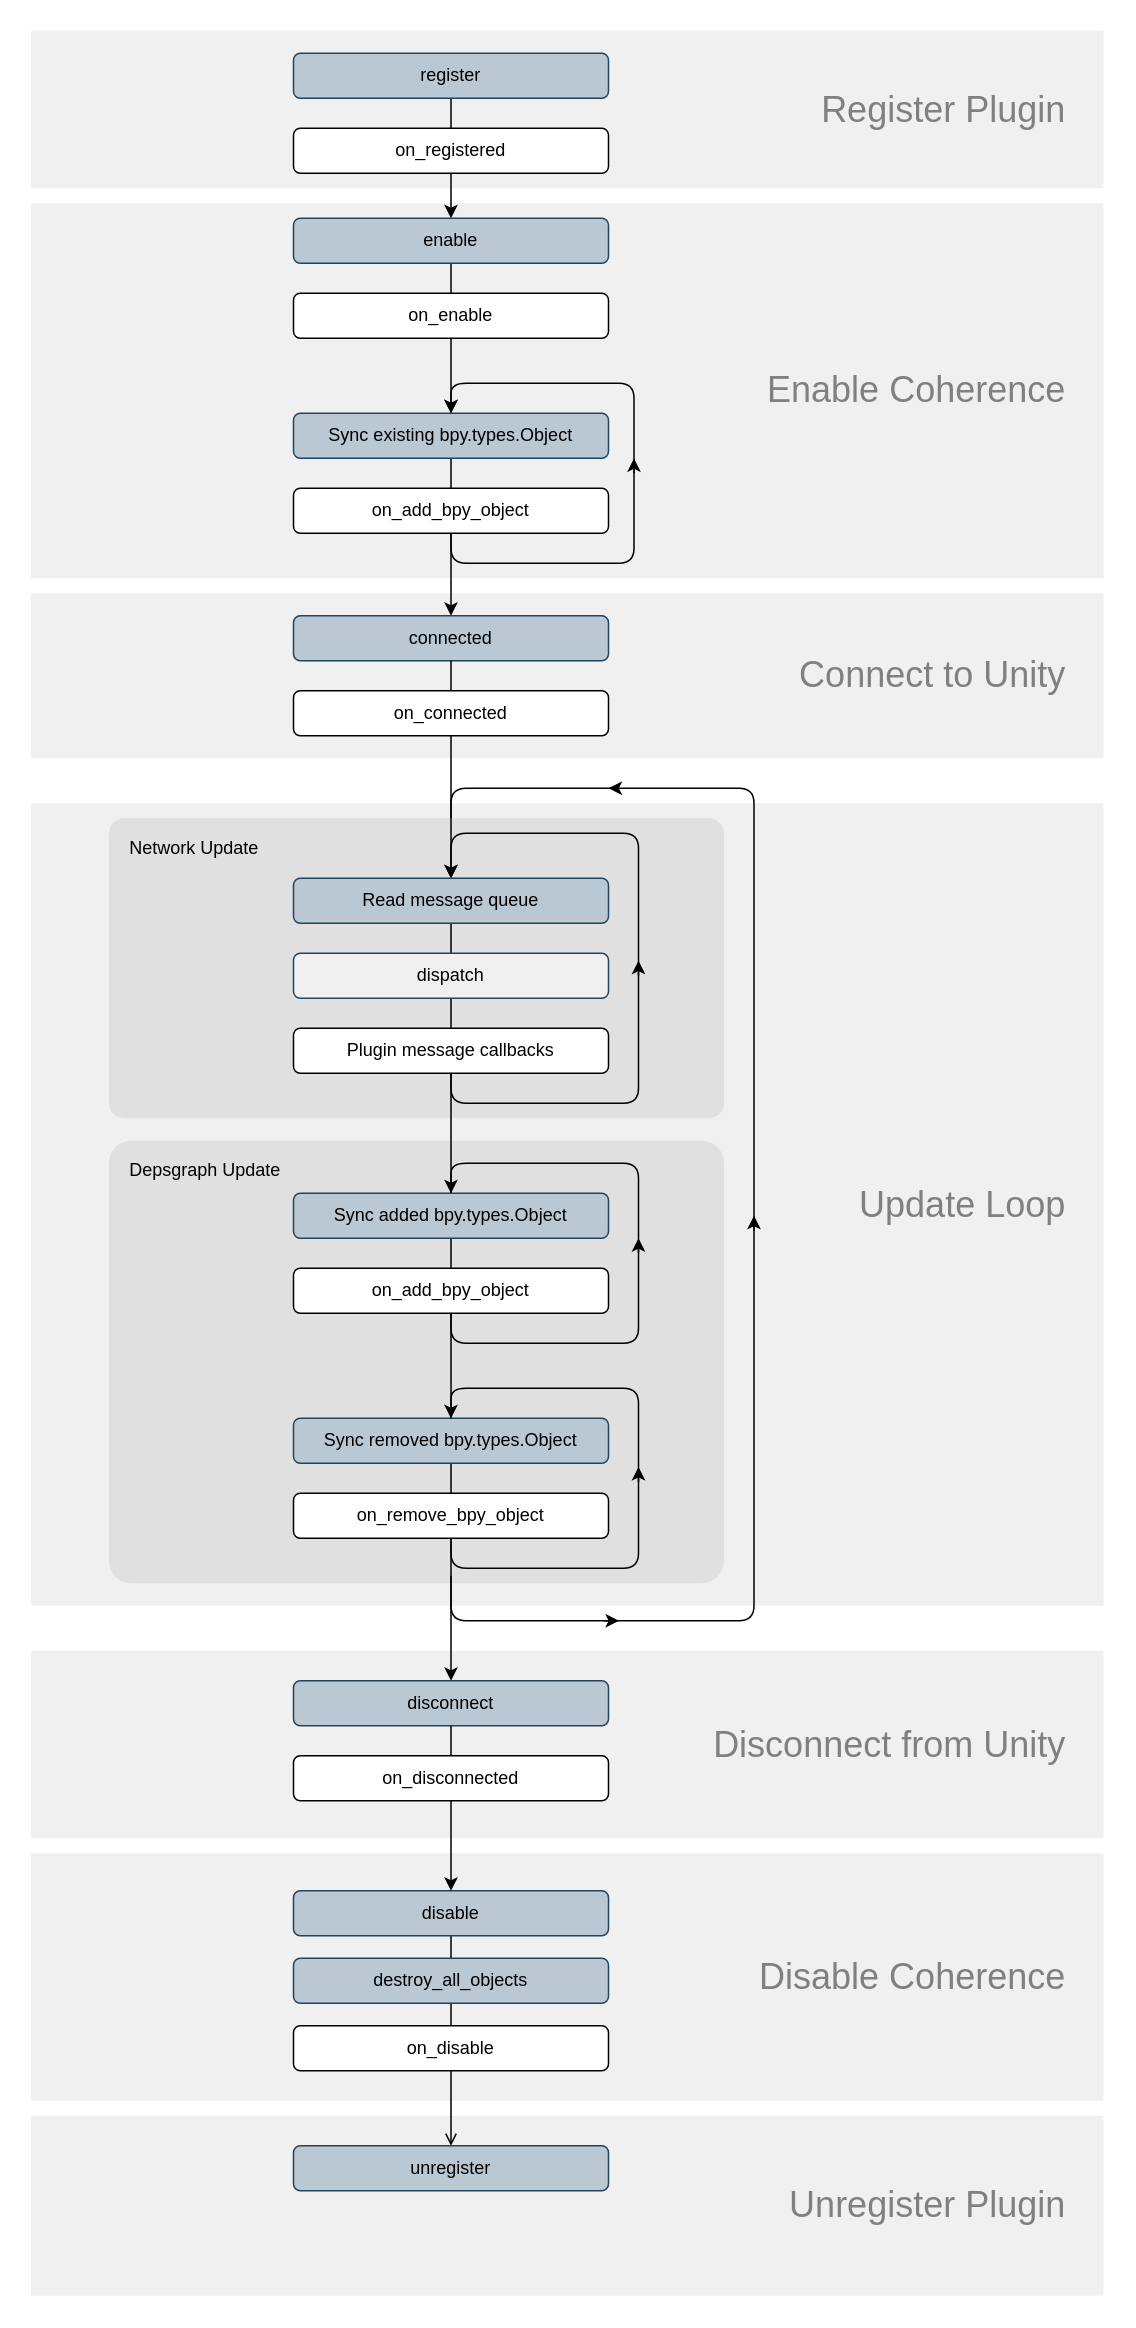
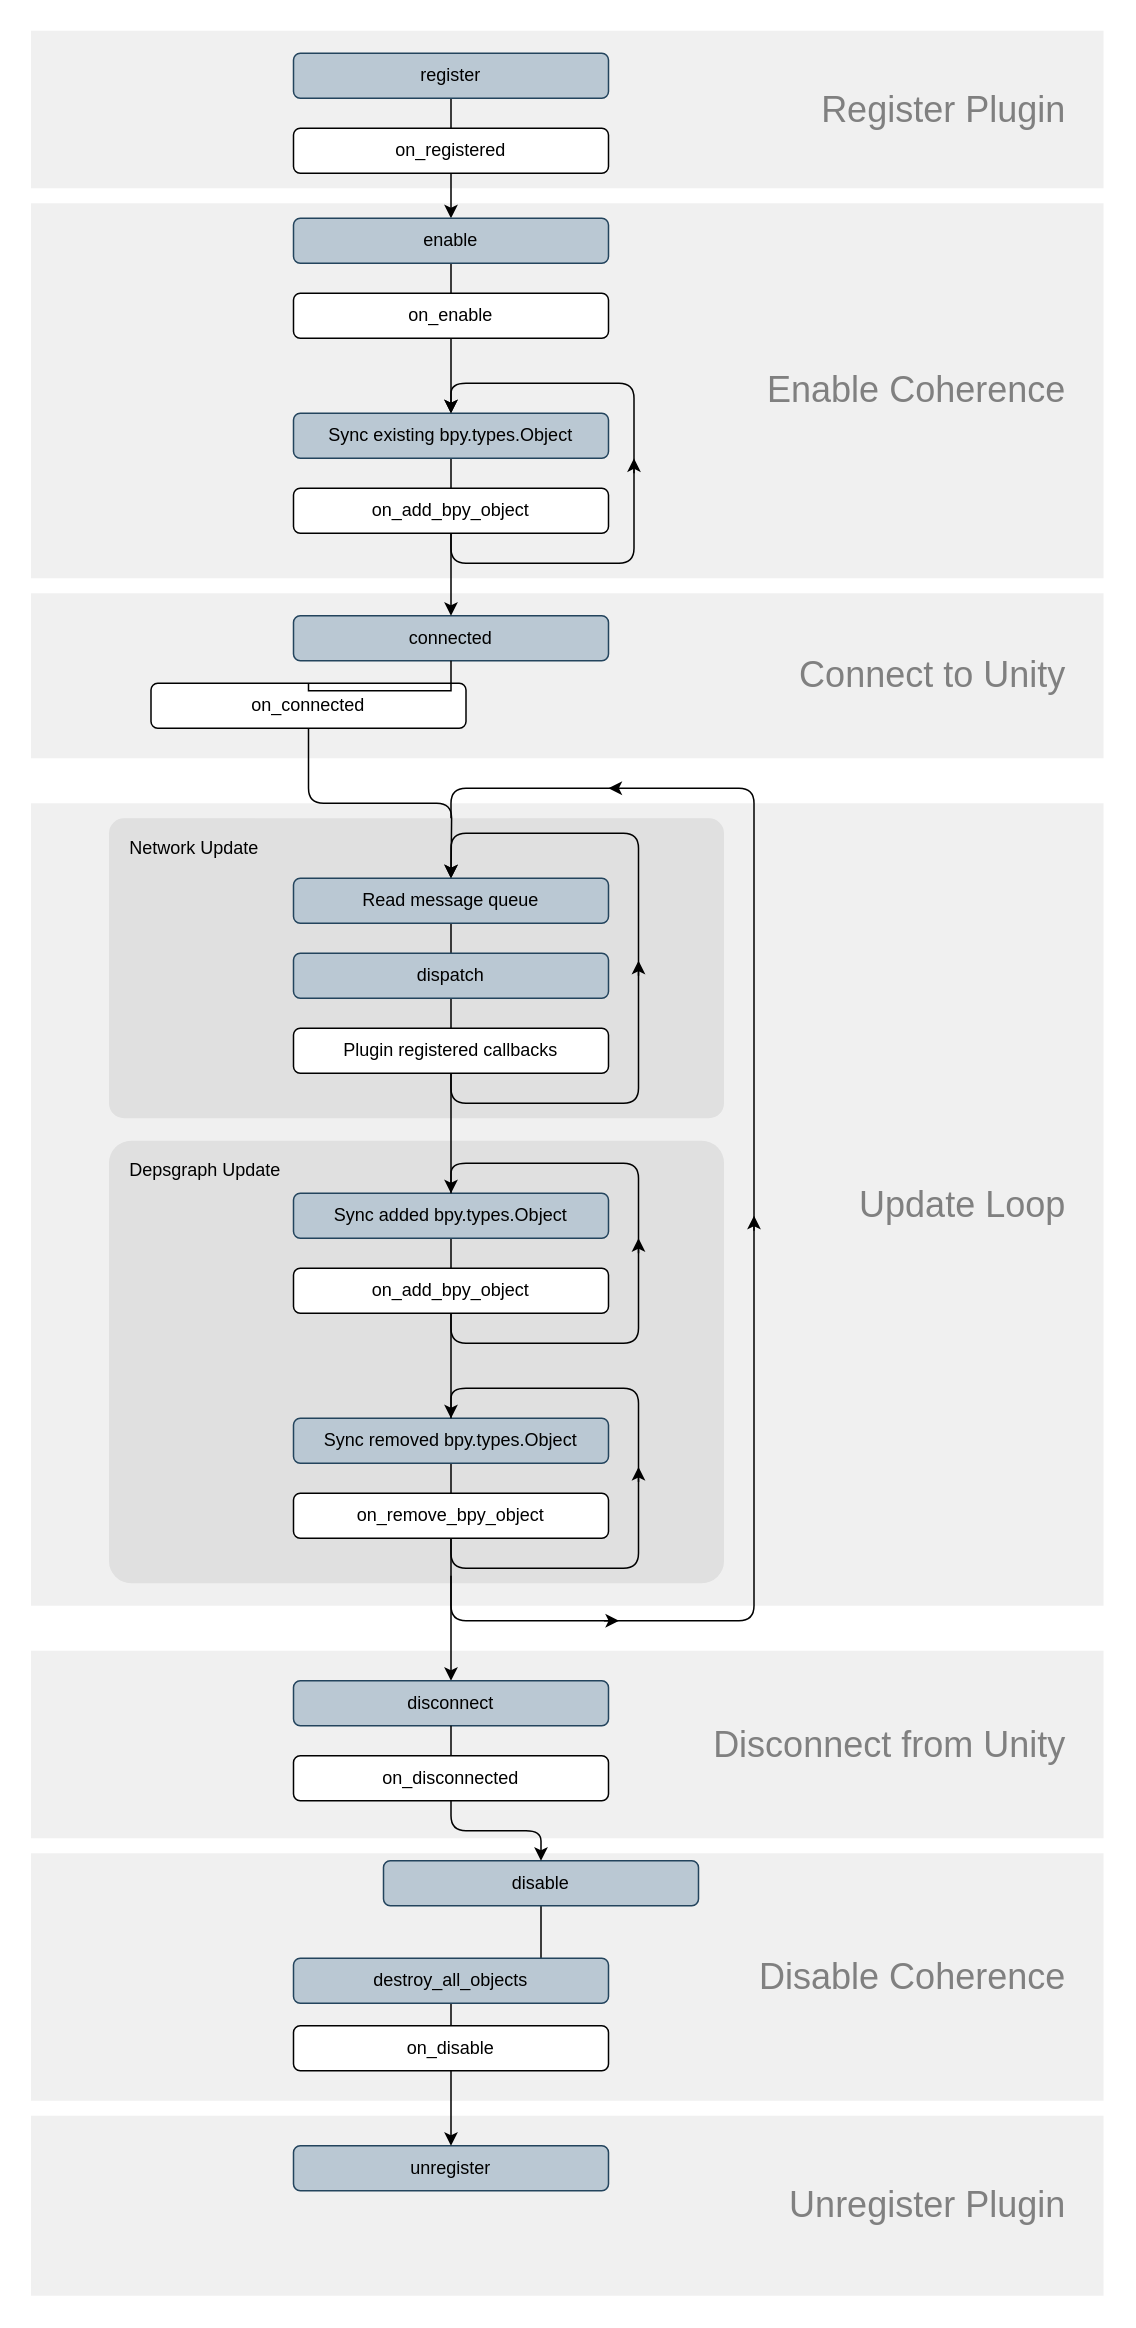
node "on_connected": moved (451, 713) -> (308, 706)
node "dispatch": fillcolor #f0f0f0 -> #bac8d3
node "Plugin message callbacks": label "Plugin message callbacks" -> "Plugin registered callbacks"
node "disable": moved (451, 1913) -> (541, 1883)
edge "on_disable" -> "unregister": arrowhead open -> classic
